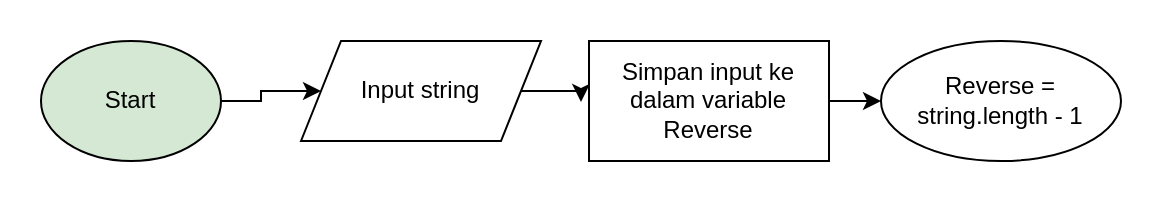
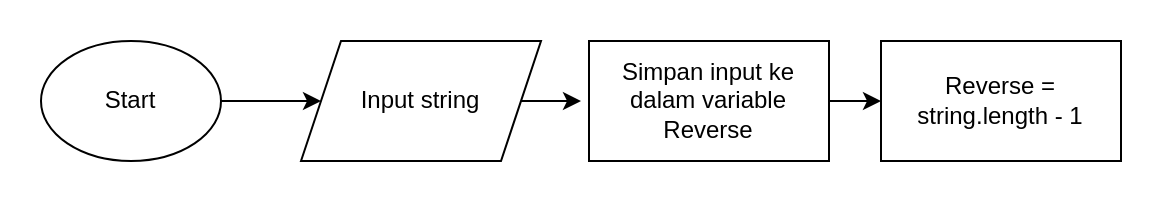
node "Input string": size 240x100 -> 240x120
node "Start": fillcolor #d5e8d4 -> #ffffff
node "Reverse = string.length - 1": shape ellipse -> rectangle
